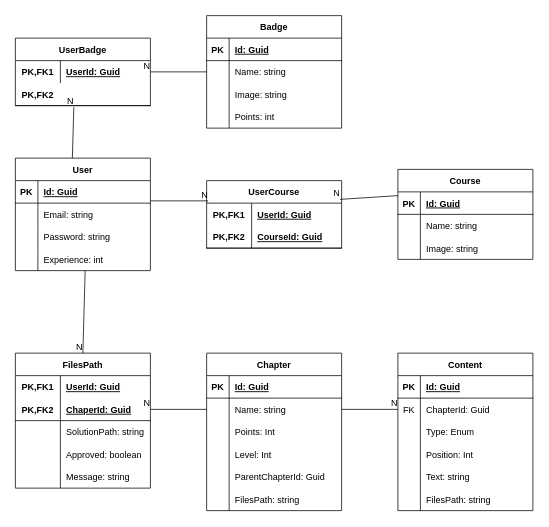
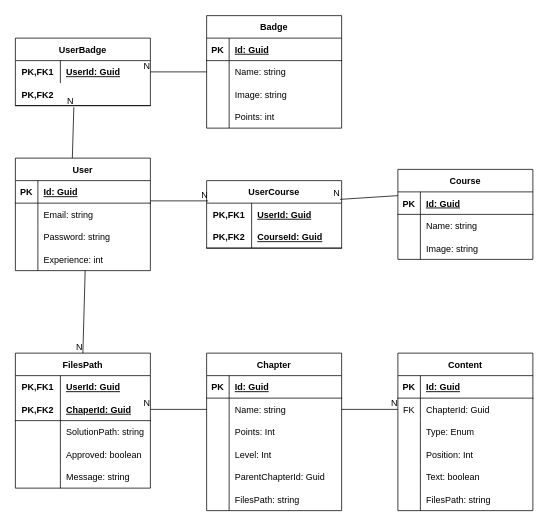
node "Text: string": label "Text: string" -> "Text: boolean"
